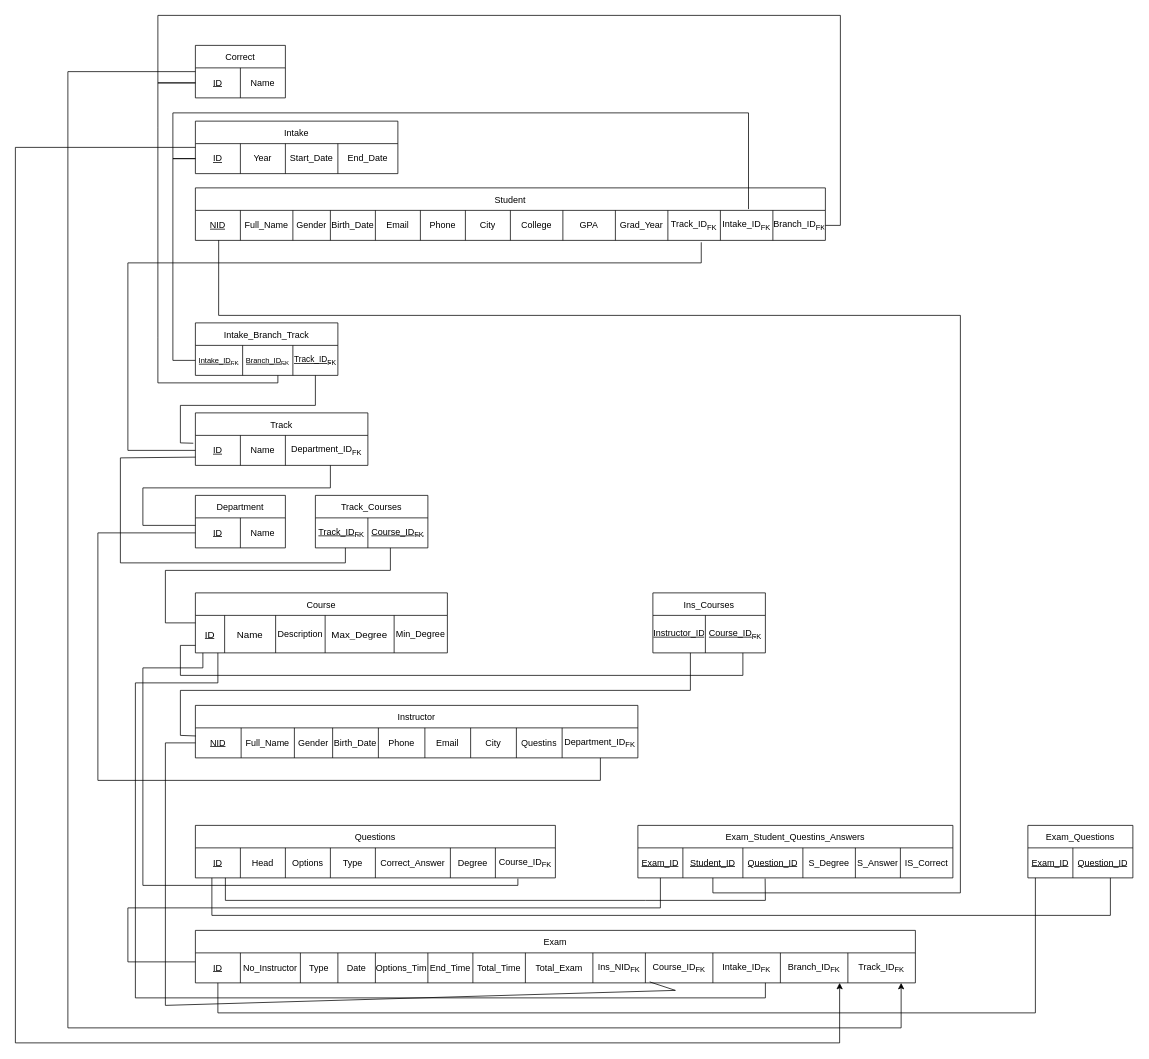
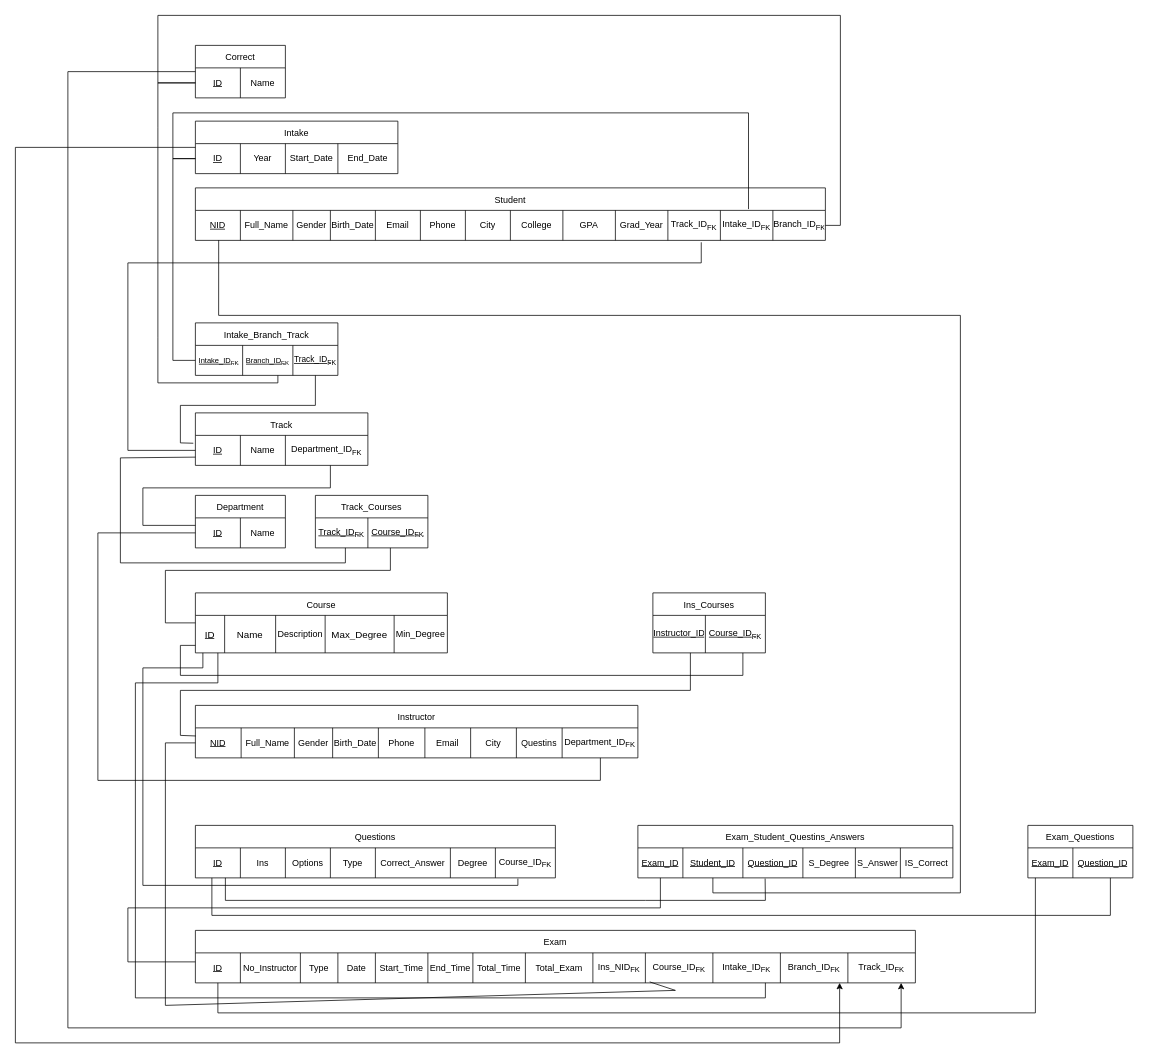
node "Head": label "Head" -> "Ins"
node "Options_Time": label "Options_Time" -> "Start_Time"
